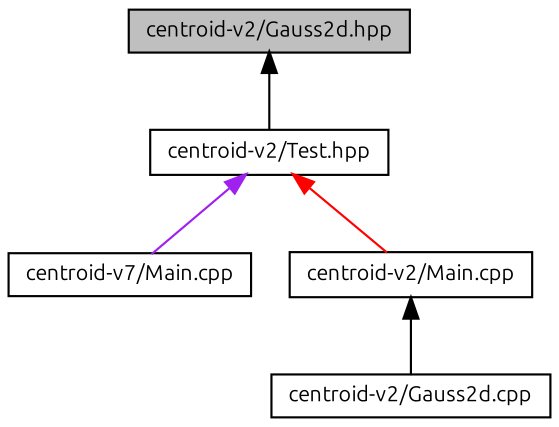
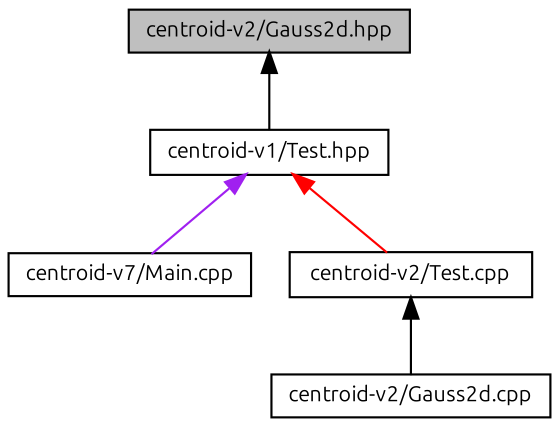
node "centroid-v2/Test.hpp": label "centroid-v2/Test.hpp" -> "centroid-v1/Test.hpp"
node "centroid-v2/Main.cpp": label "centroid-v2/Main.cpp" -> "centroid-v2/Test.cpp"
